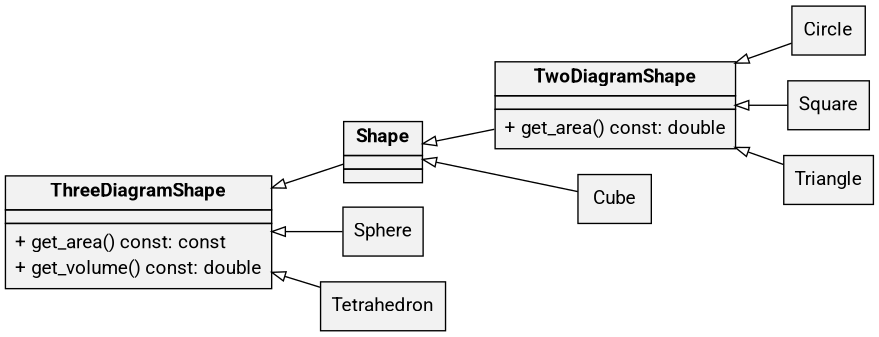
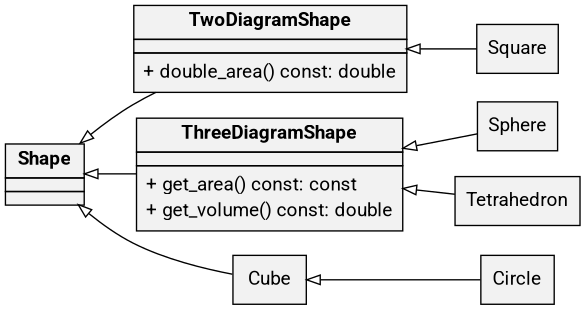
edge "Circle" -> "TwoDiagramShape": now "Circle" -> "Cube"
node "TwoDiagramShape": text "+ get_area() const: double" -> "+ double_area() const: double"
edge "Shape" -> "ThreeDiagramShape": reversed
node "Triangle": removed
